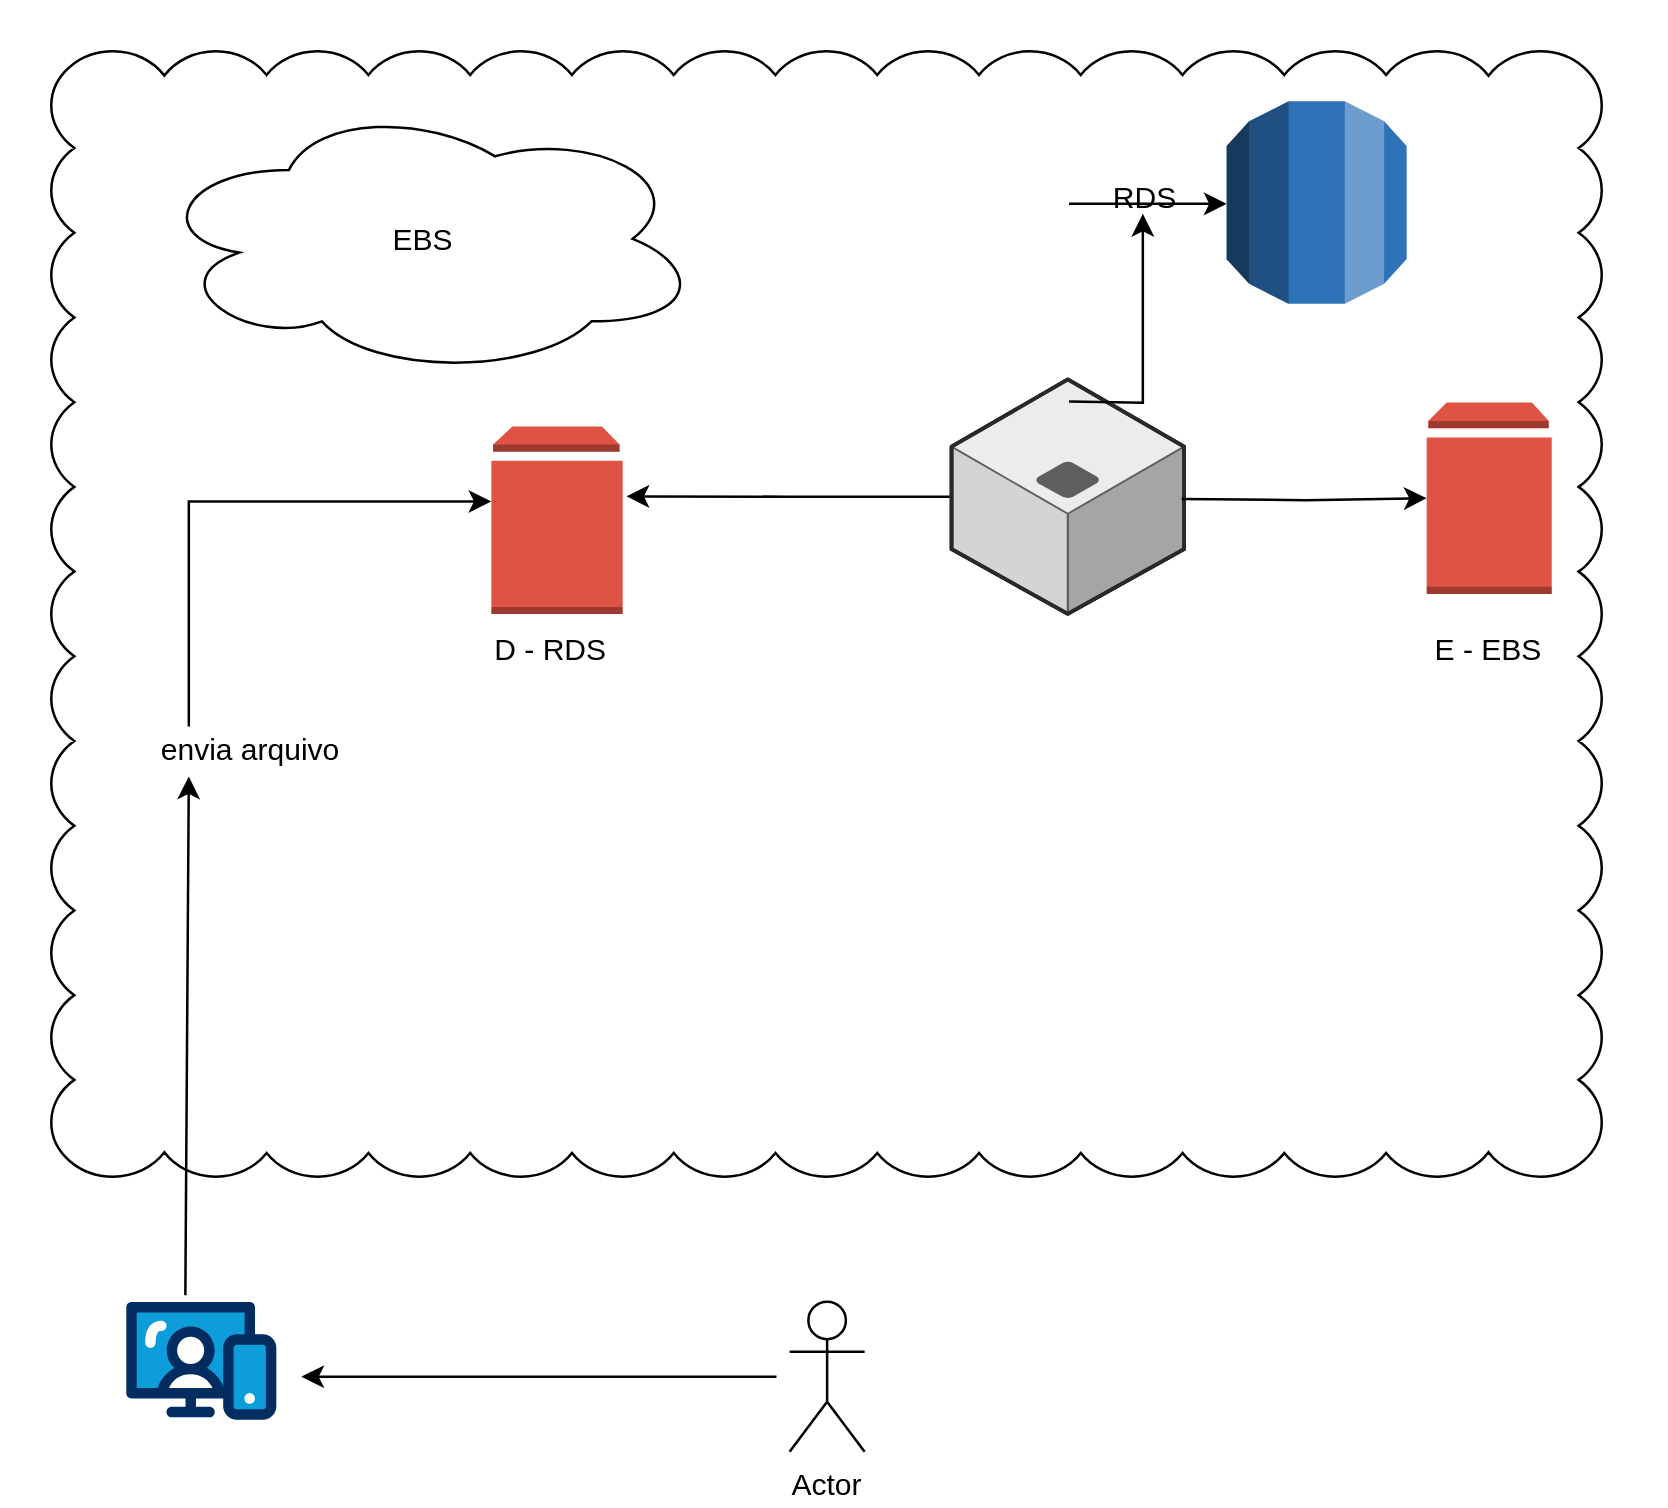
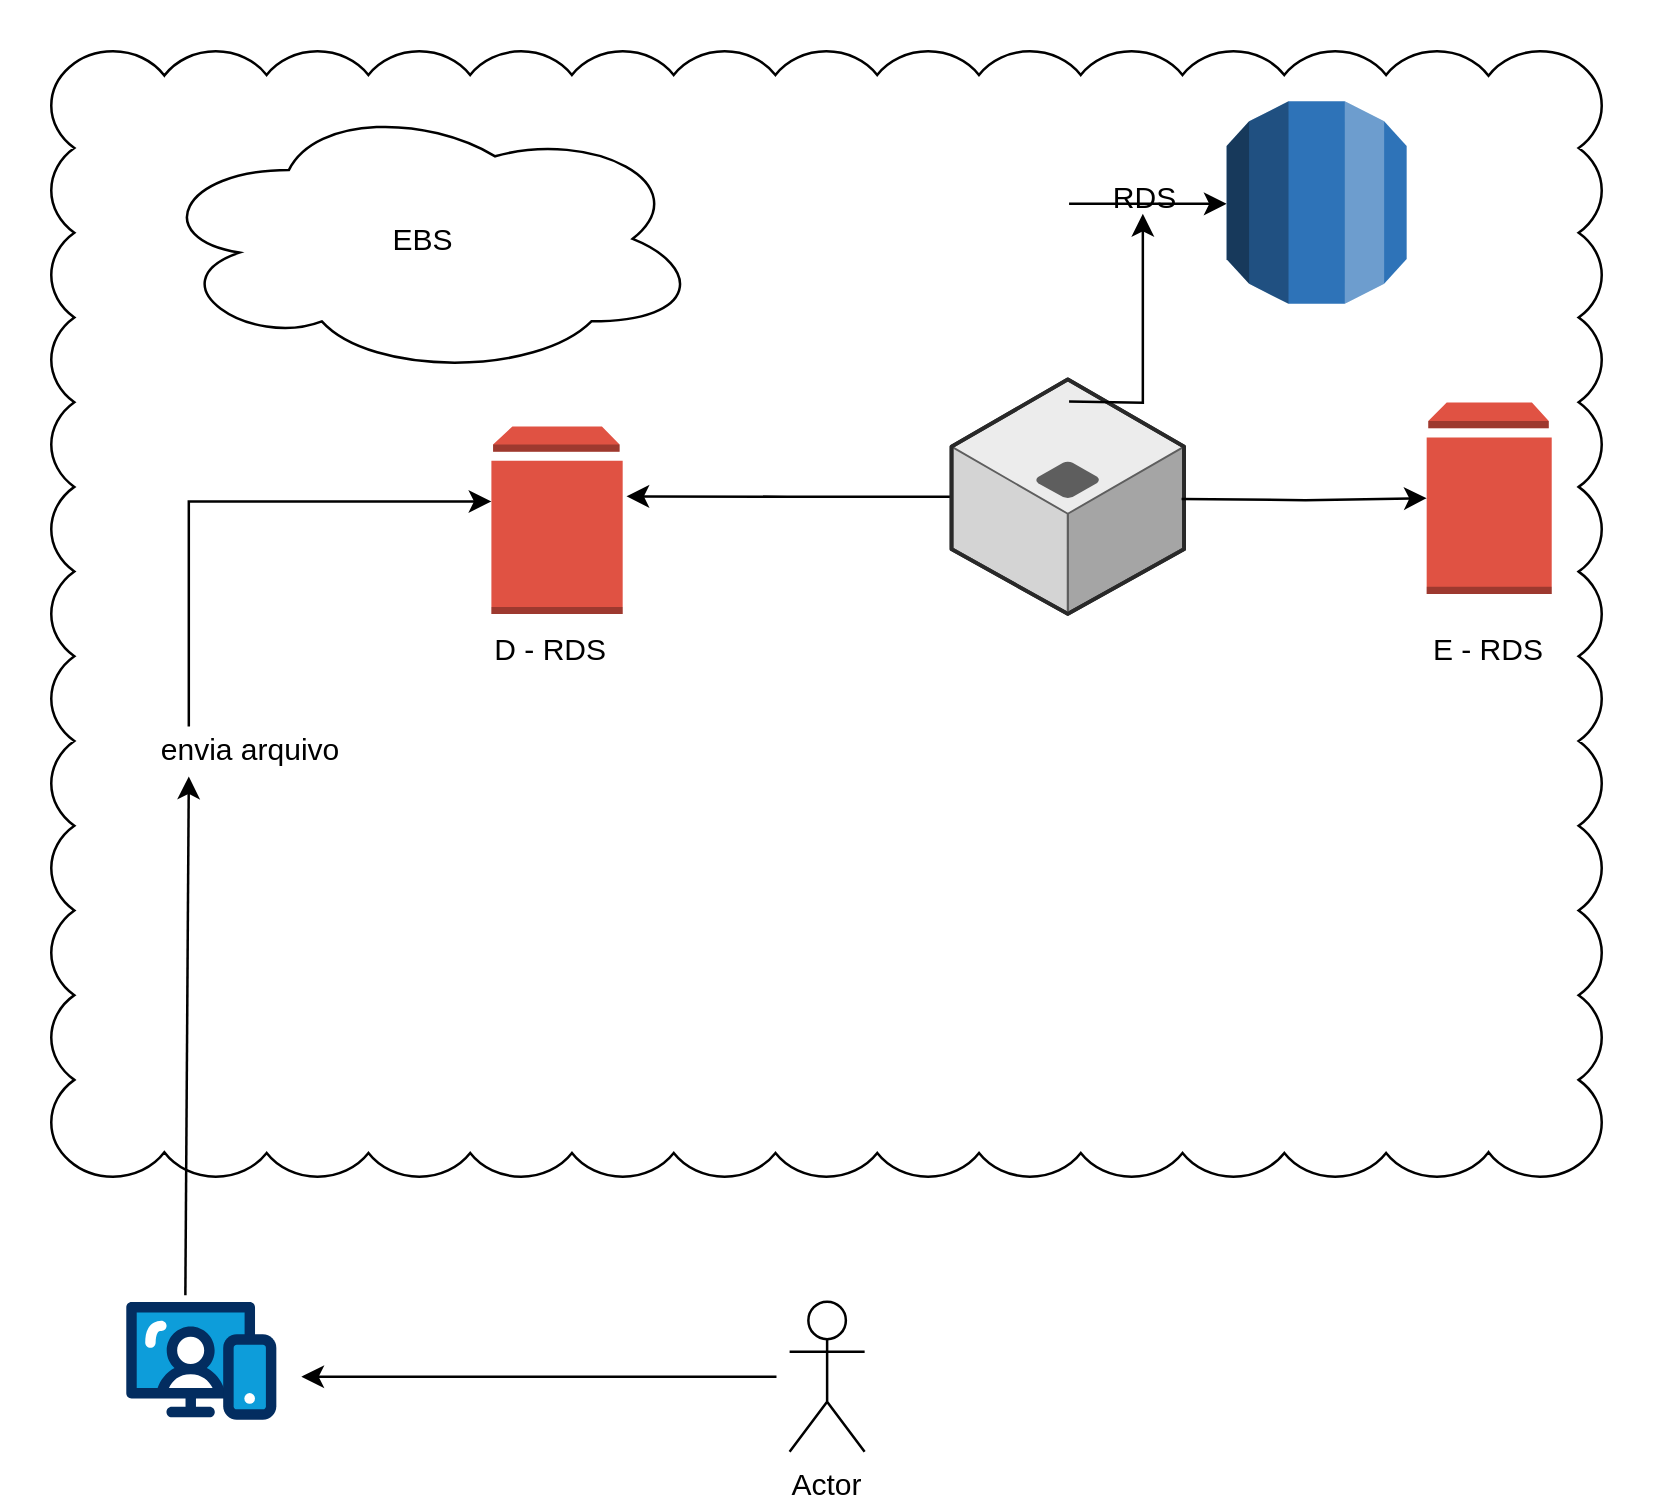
node "E - EBS": label "E - EBS" -> "E - RDS"
